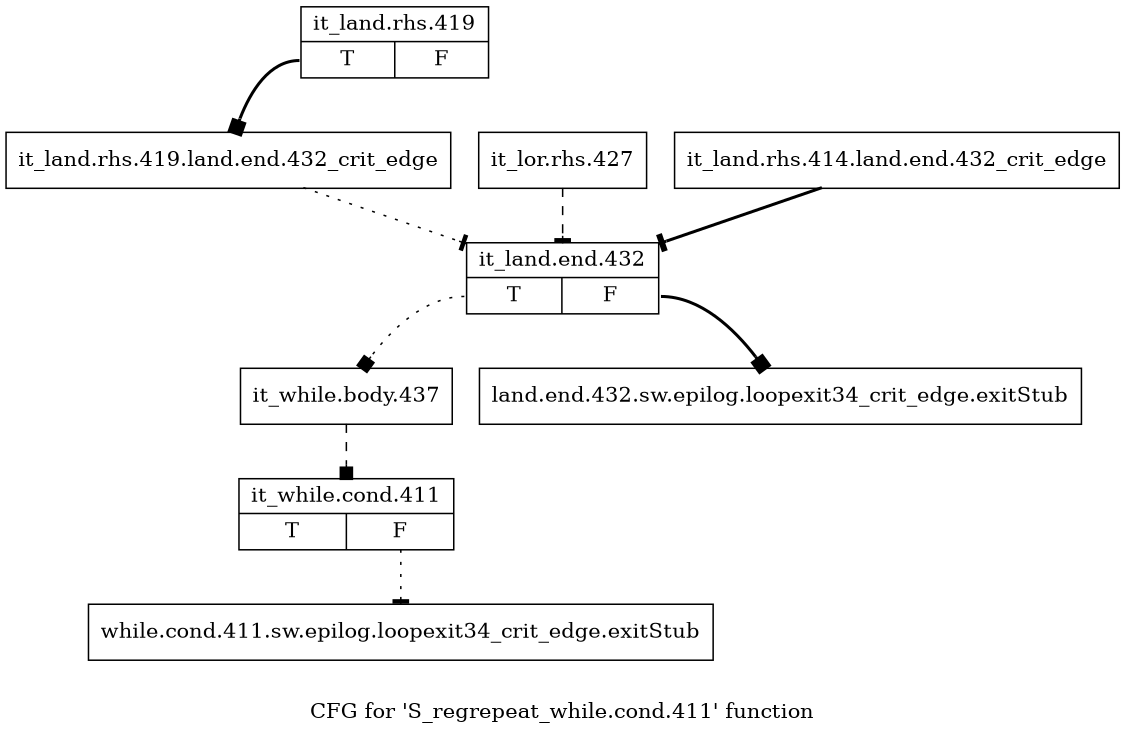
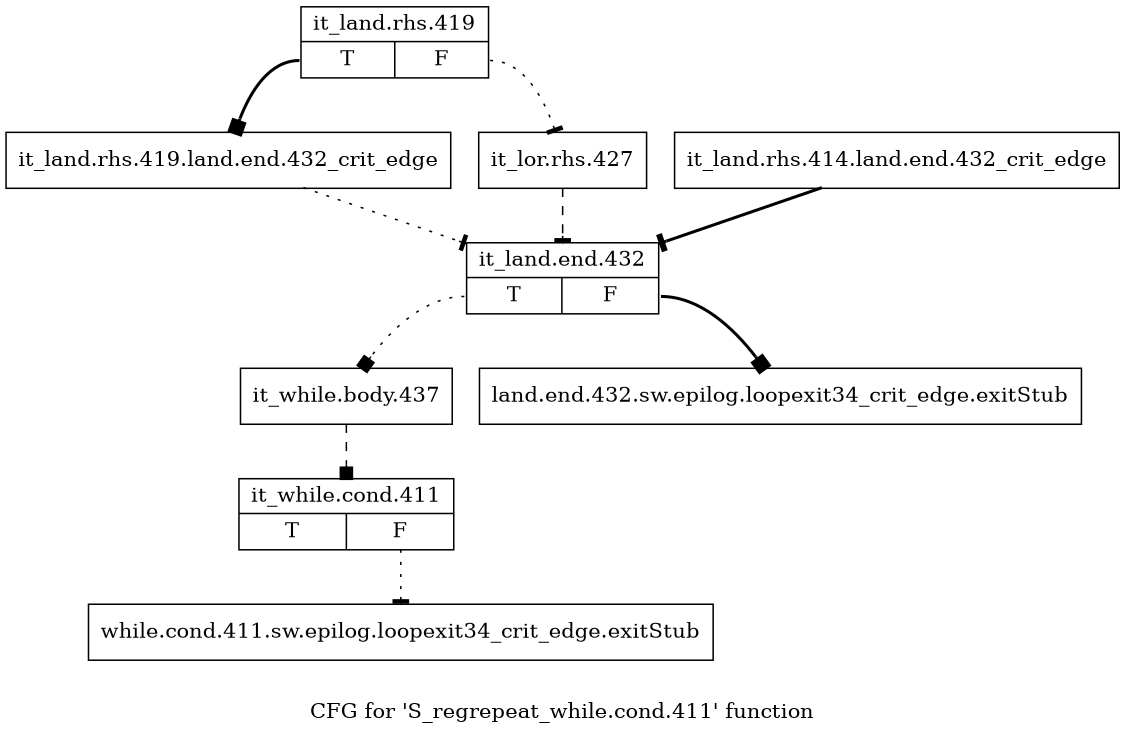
edge "it_land.rhs.419" -> "it_lor.rhs.427": added
